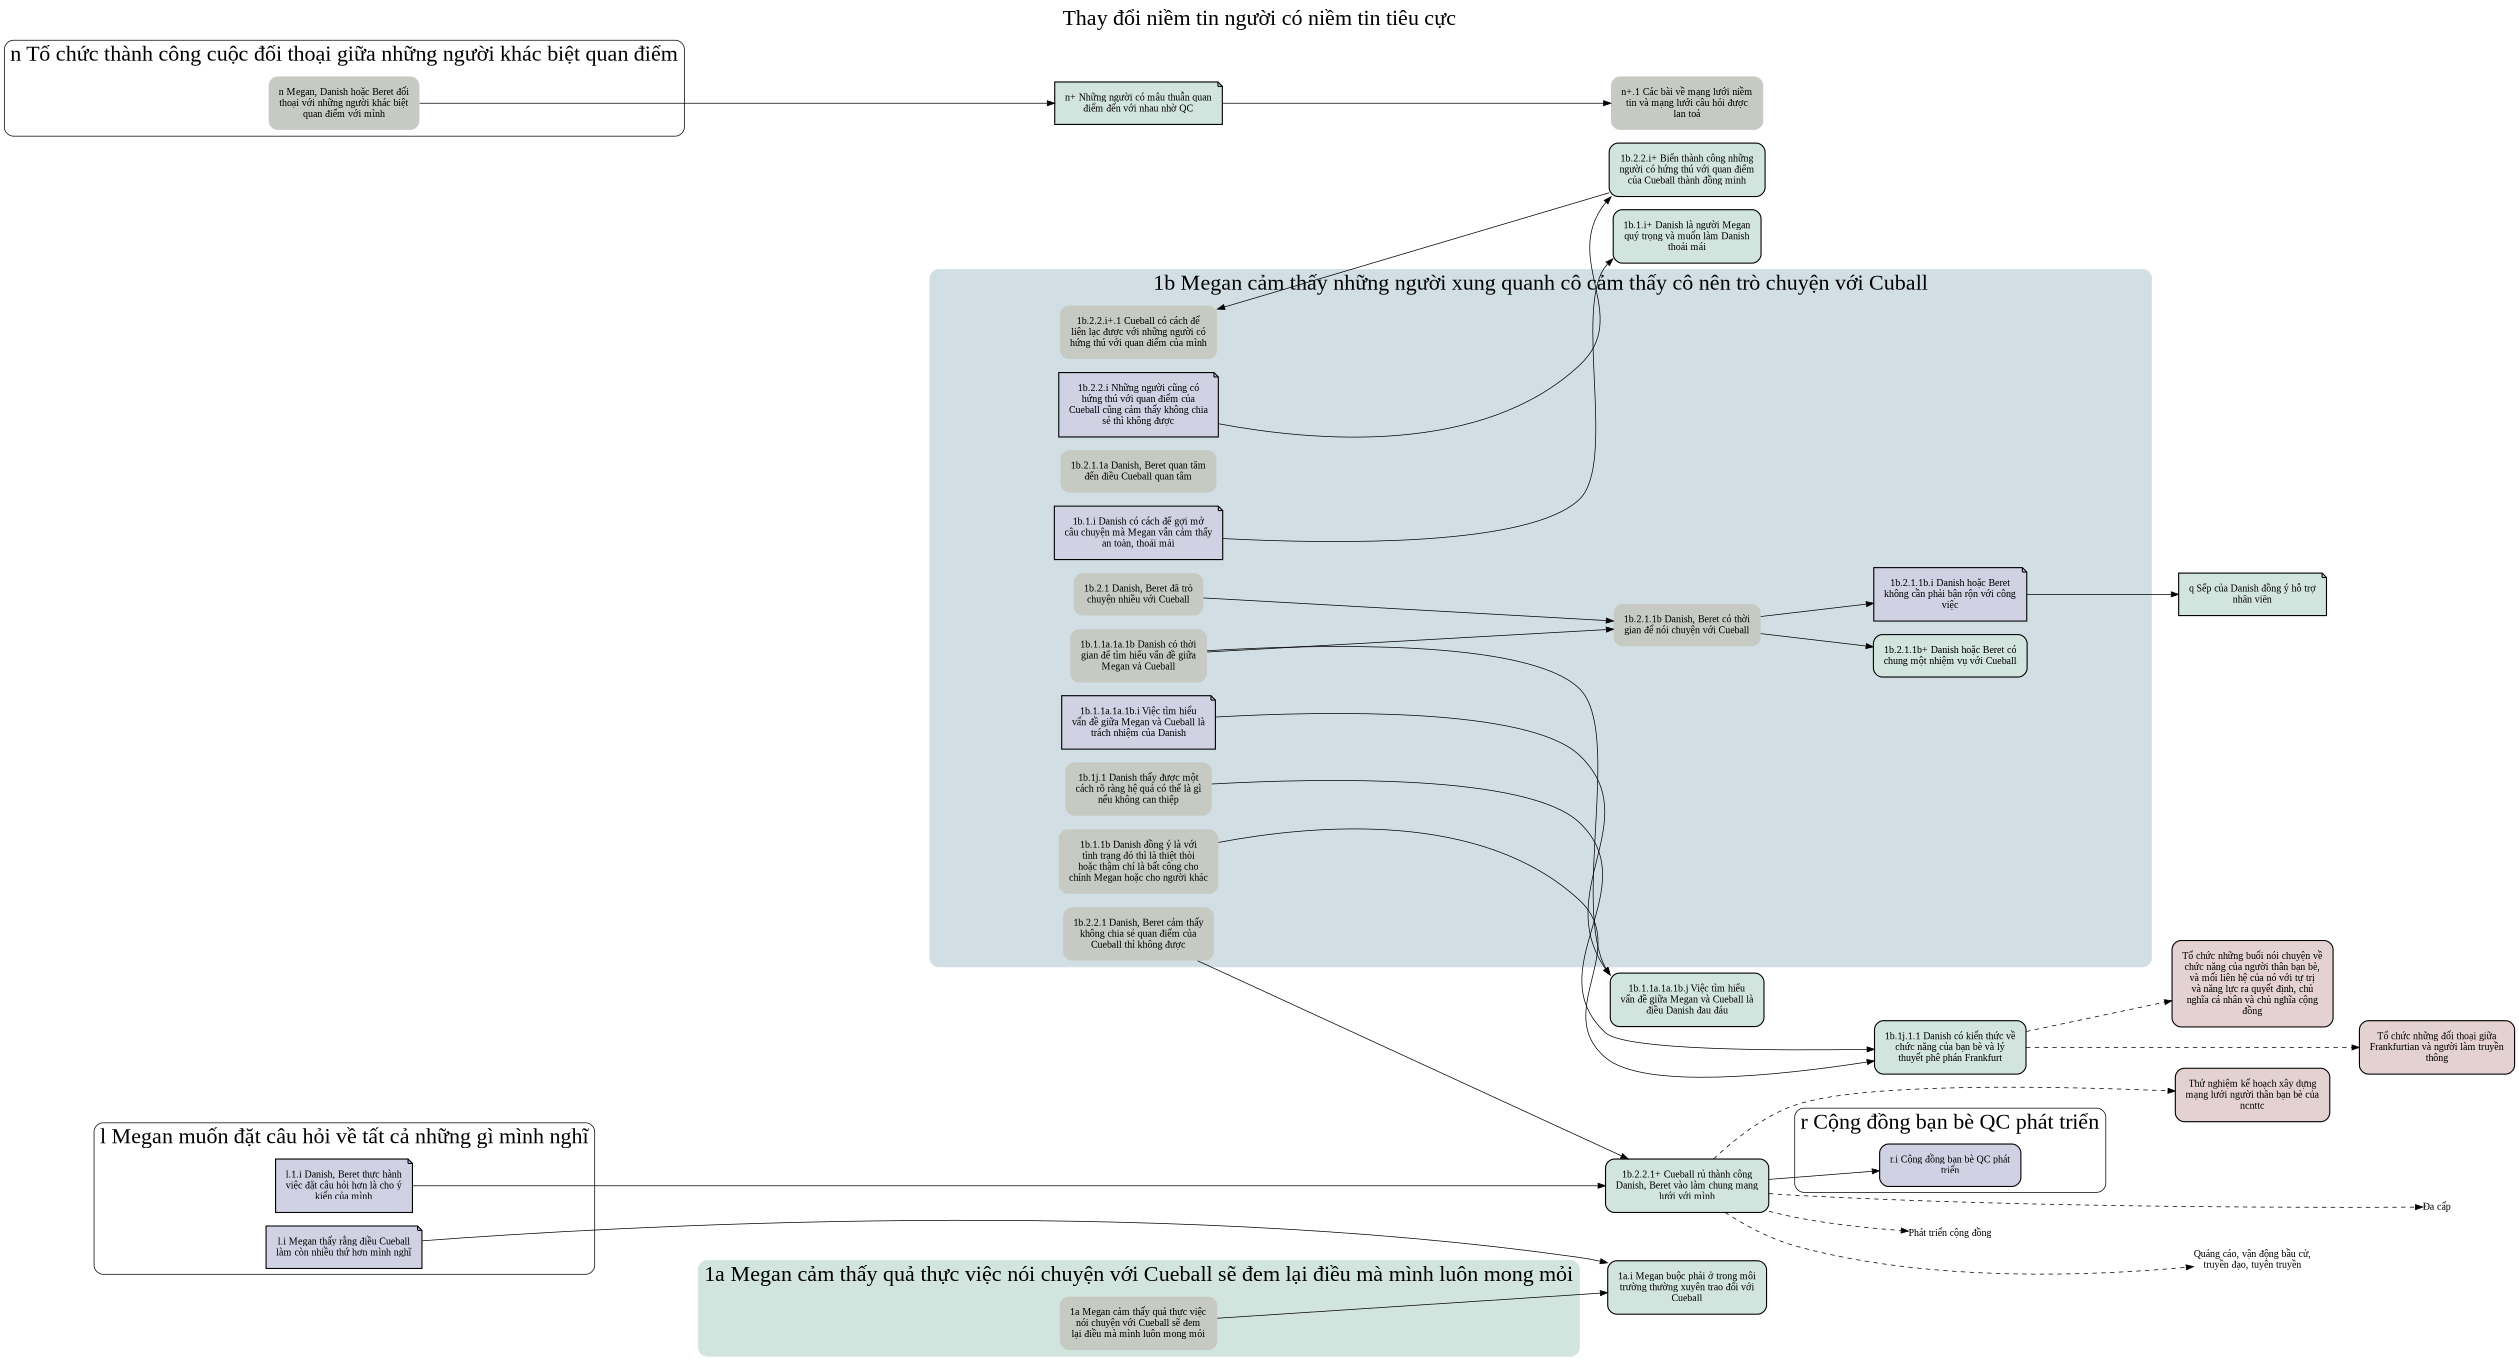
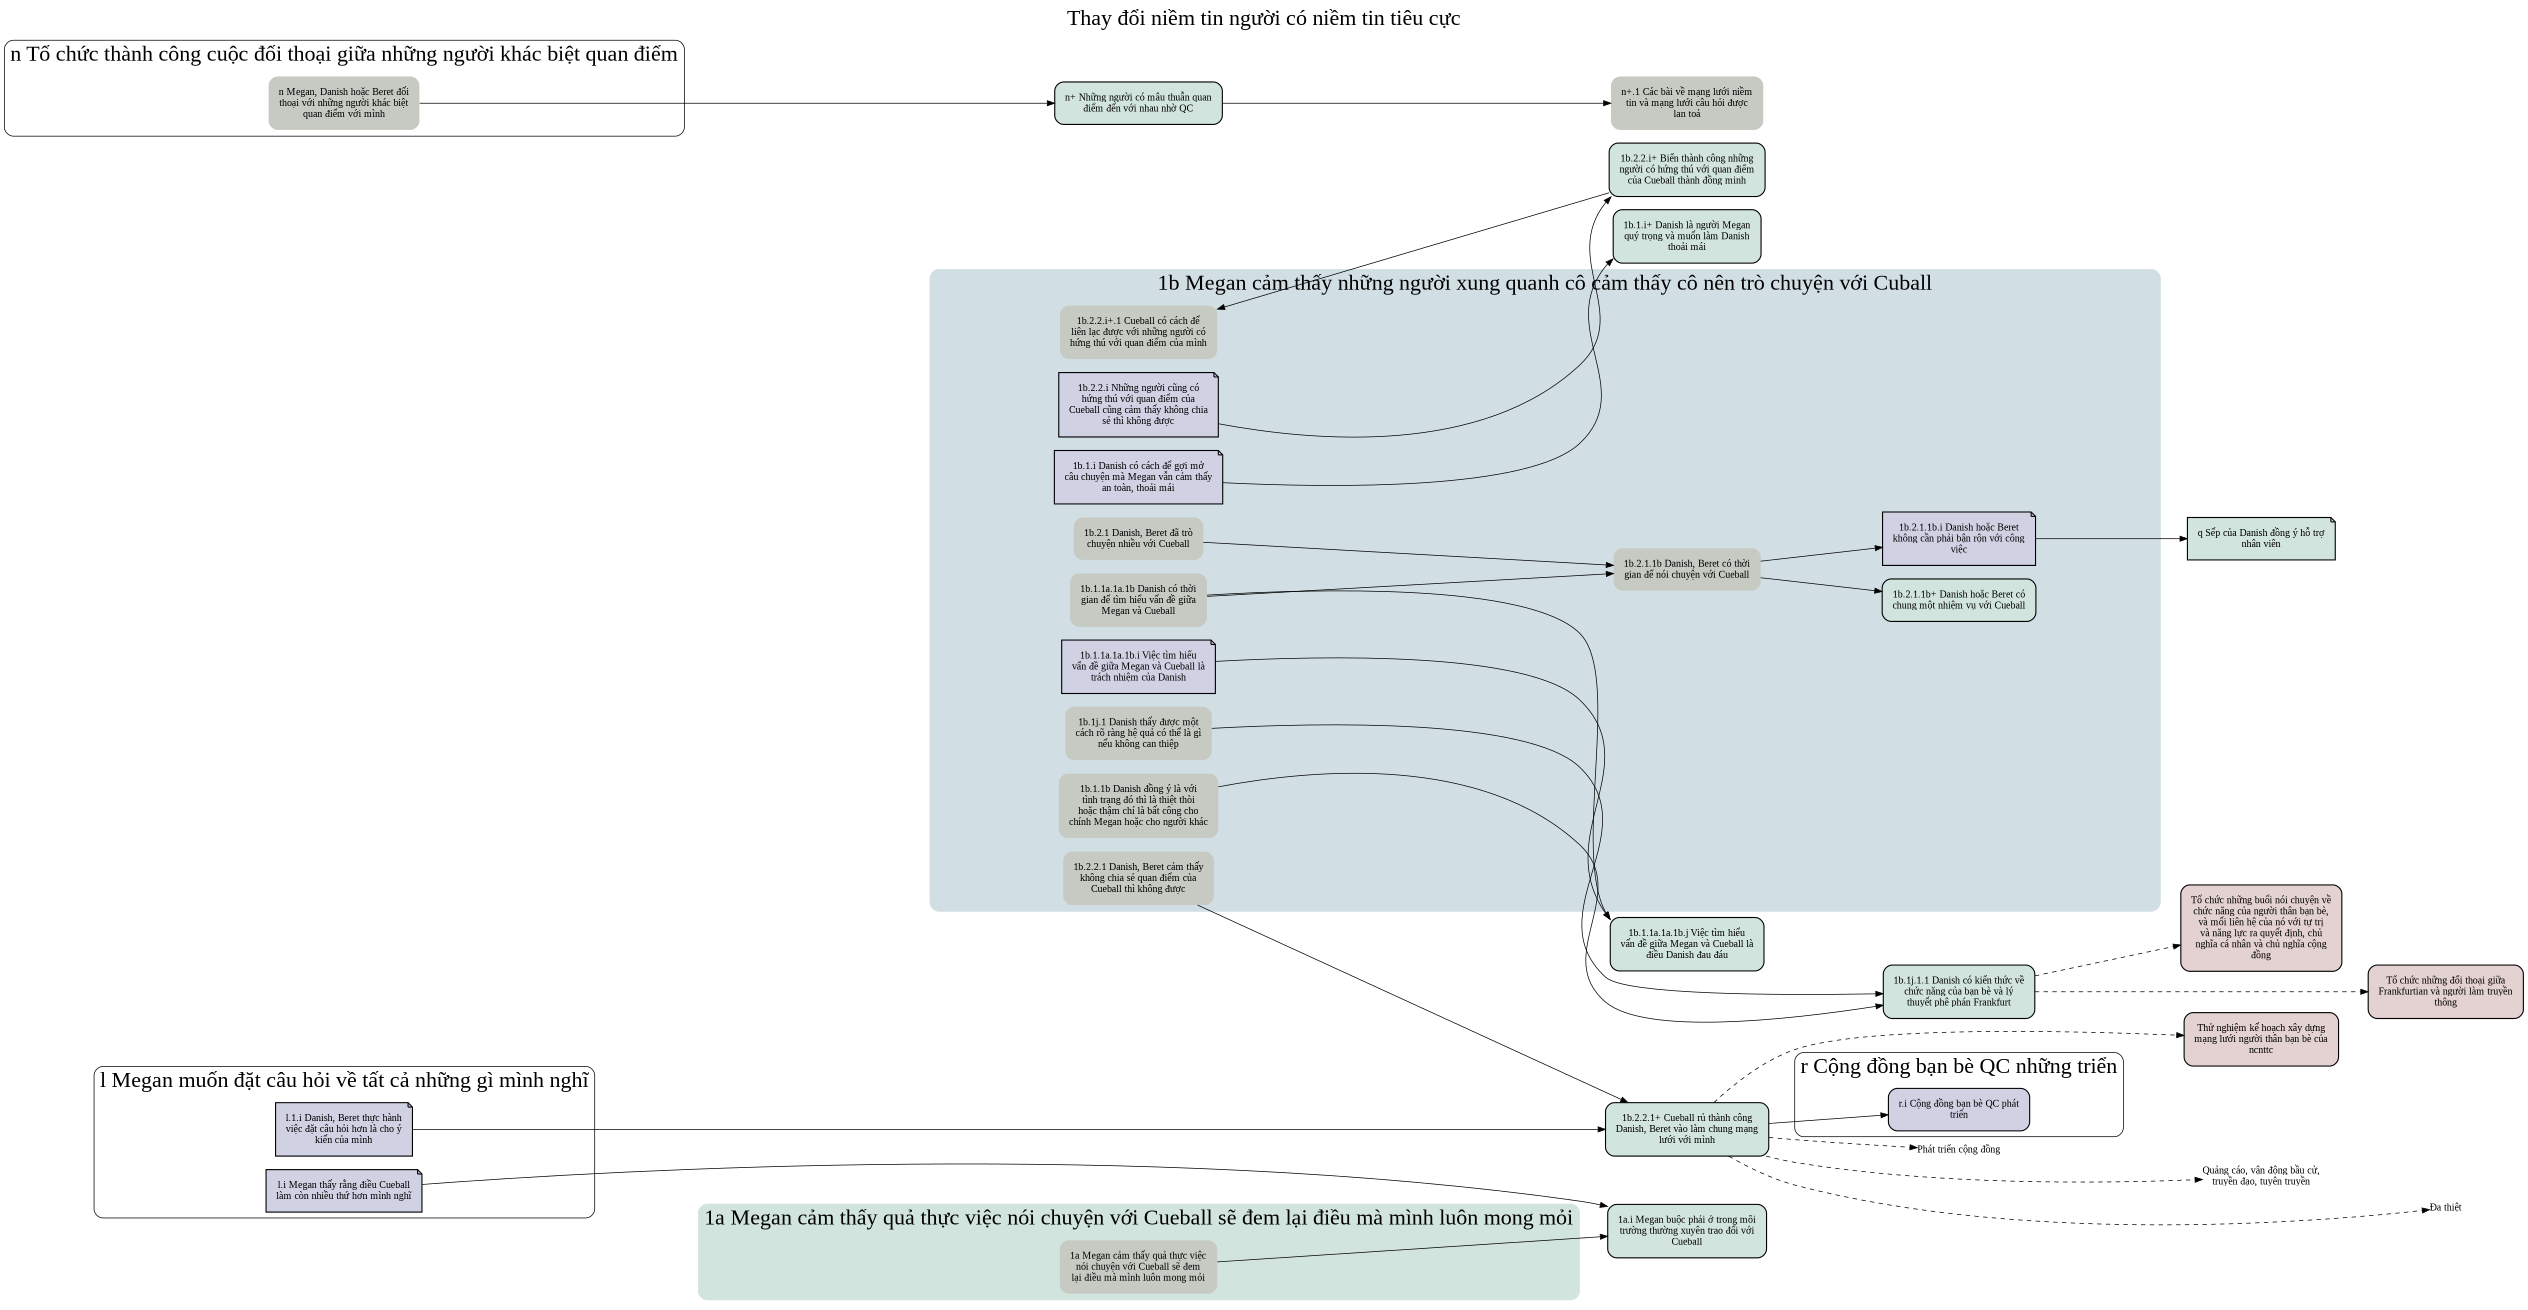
node "n+ Những người có mâu thuẫn quan điểm đến với nhau nhờ QC": shape note -> box
node "1b.2.1.1a Danish, Beret quan tâm đến điều Cueball quan tâm": removed
cluster "r Cộng đồng bạn bè QC phát triển": label "r Cộng đồng bạn bè QC phát triển" -> "r Cộng đồng bạn bè QC những triển"
node "Đa cấp": label "Đa cấp" -> "Đa thiệt"
